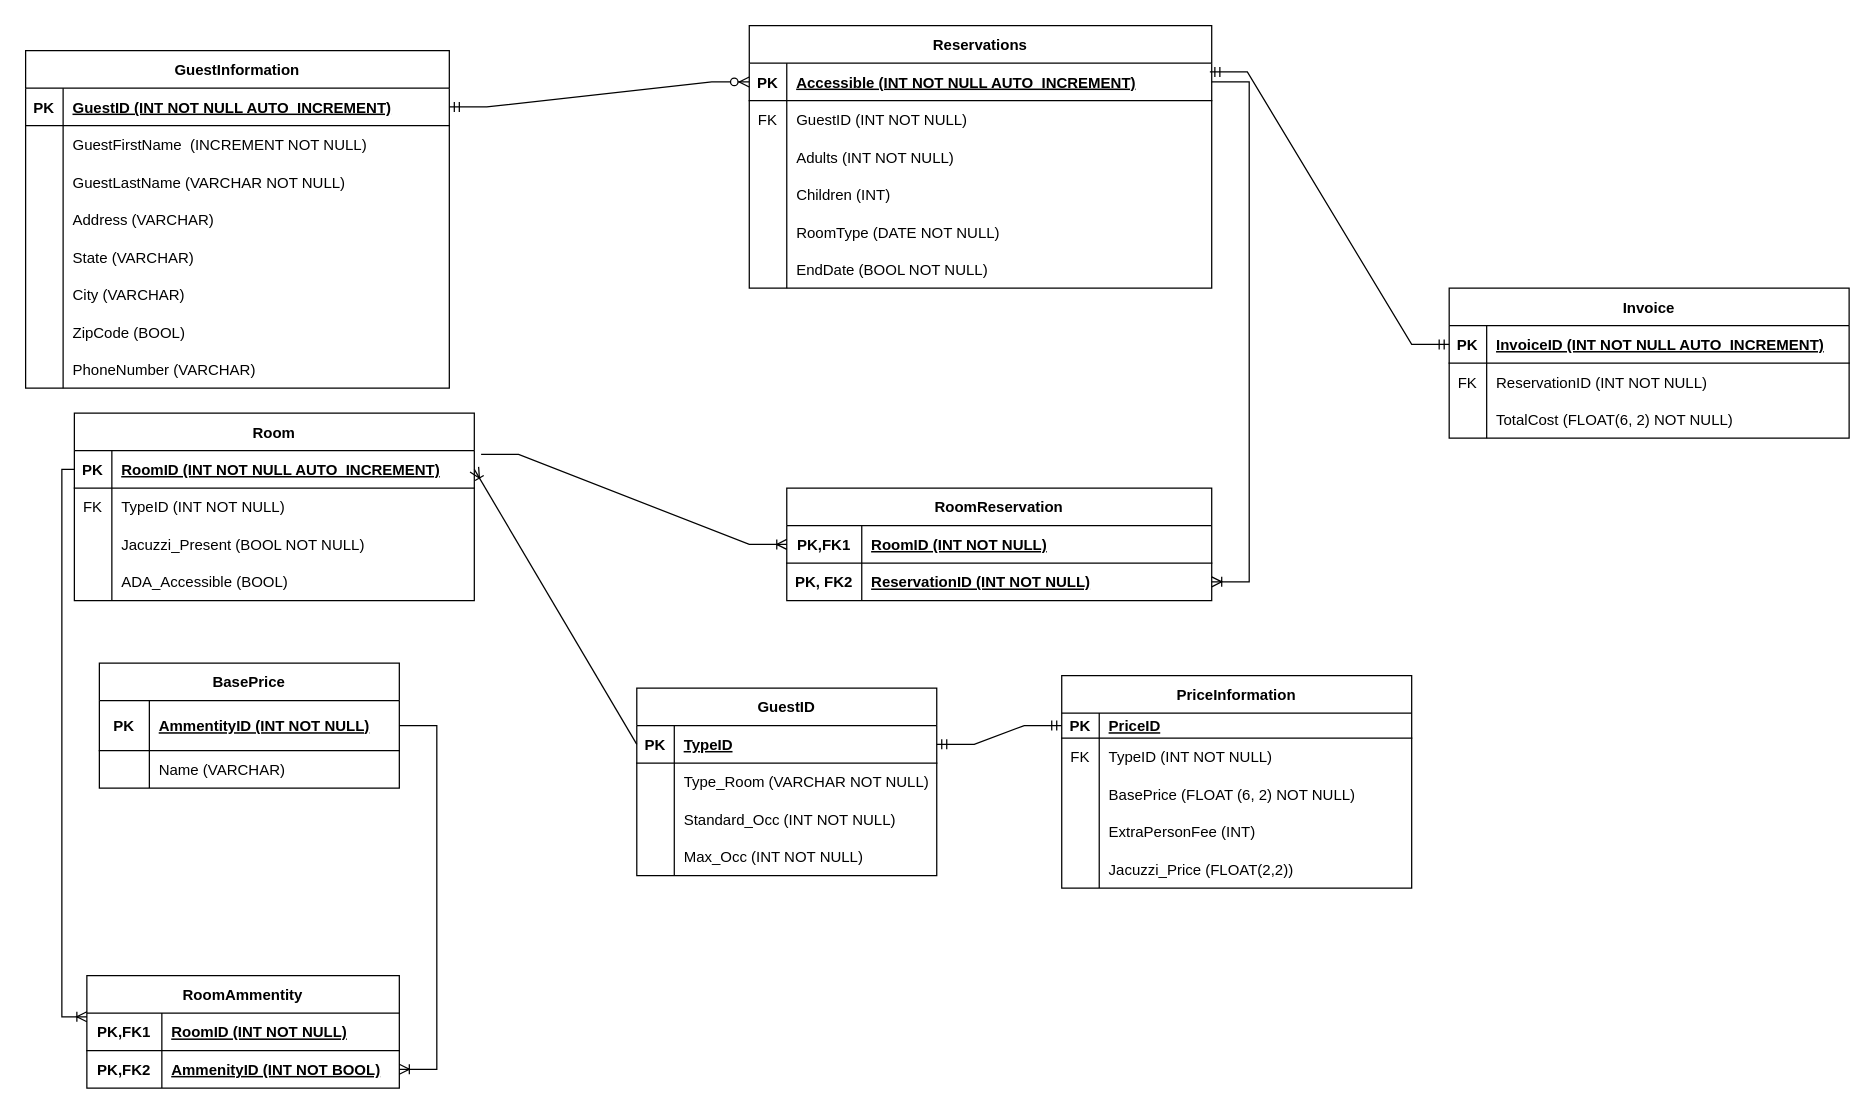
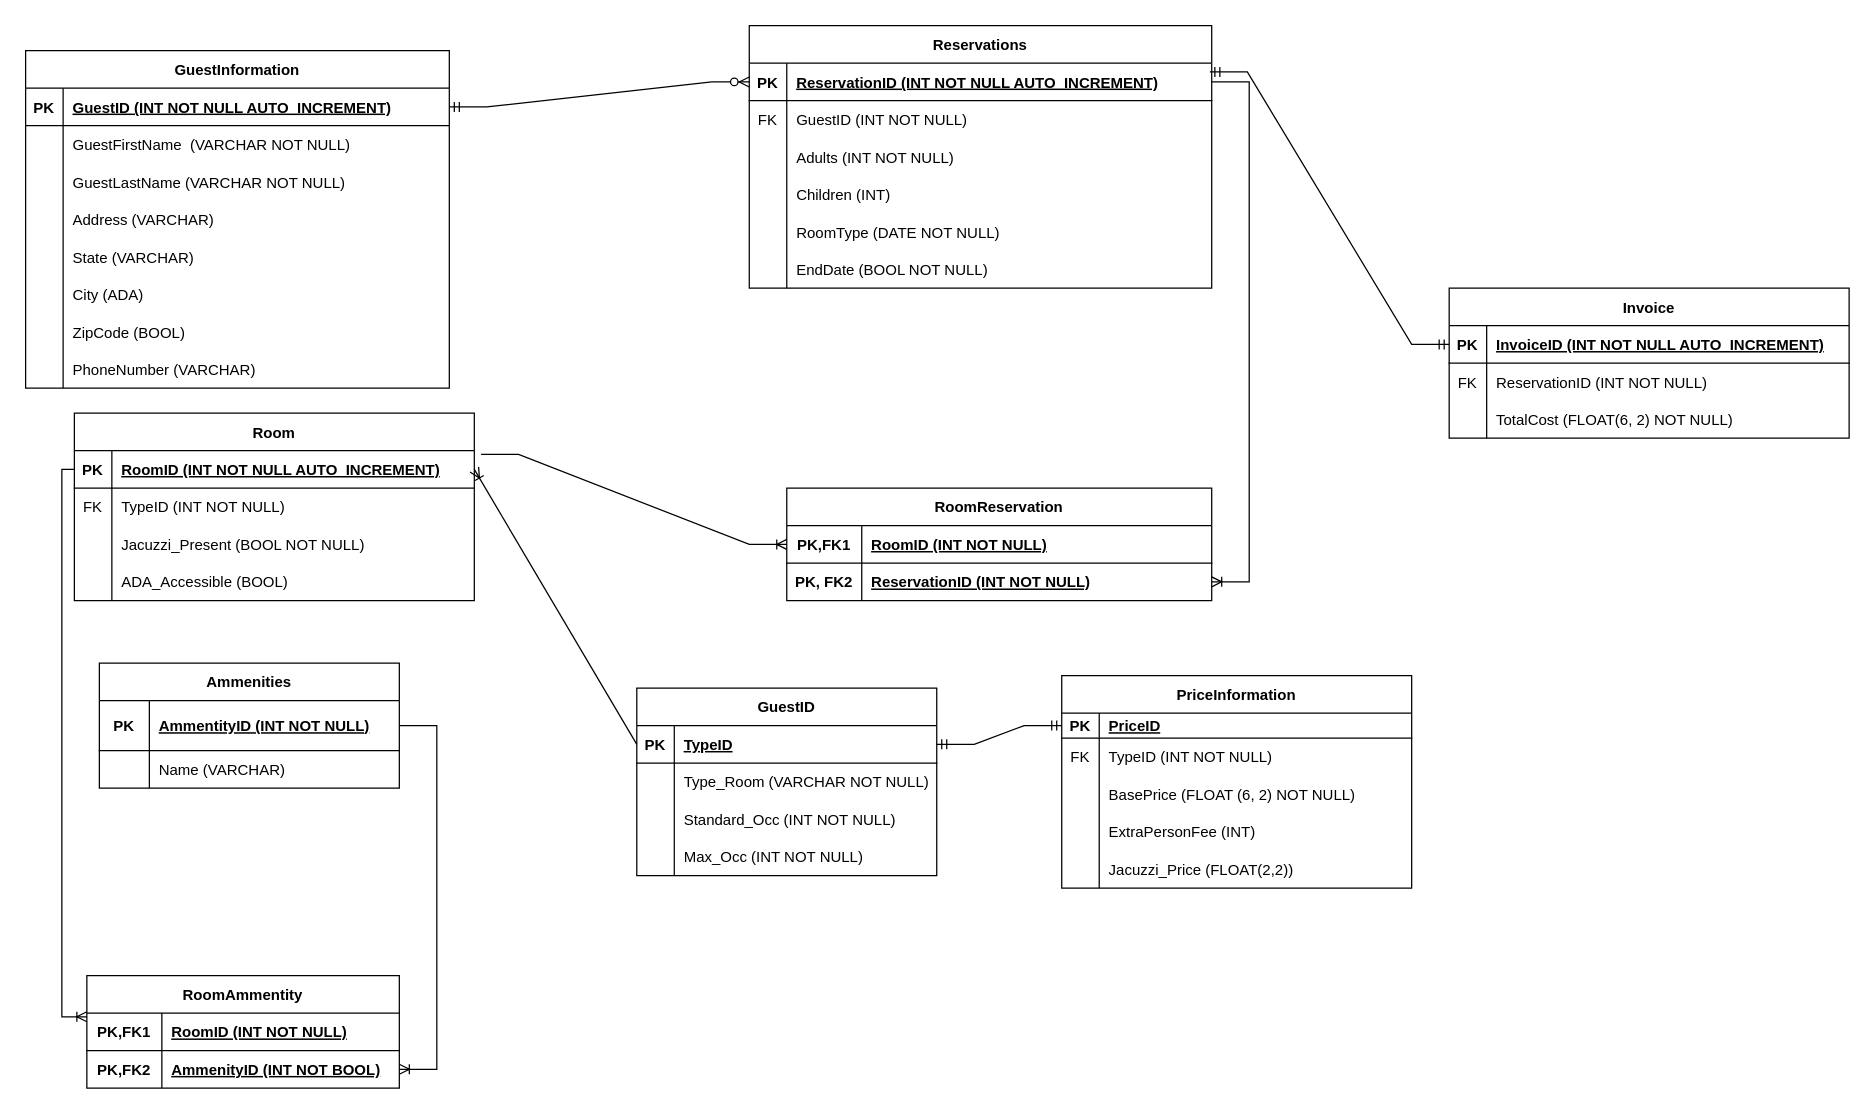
node "Accessible (INT NOT NULL AUTO_INCREMENT)": label "Accessible (INT NOT NULL AUTO_INCREMENT)" -> "ReservationID (INT NOT NULL AUTO_INCREMENT)"
node "GuestFirstName (INCREMENT NOT NULL)": label "GuestFirstName (INCREMENT NOT NULL)" -> "GuestFirstName (VARCHAR NOT NULL)"
node "City (VARCHAR)": label "City (VARCHAR)" -> "City (ADA)"
node "BasePrice": label "BasePrice" -> "Ammenities"
